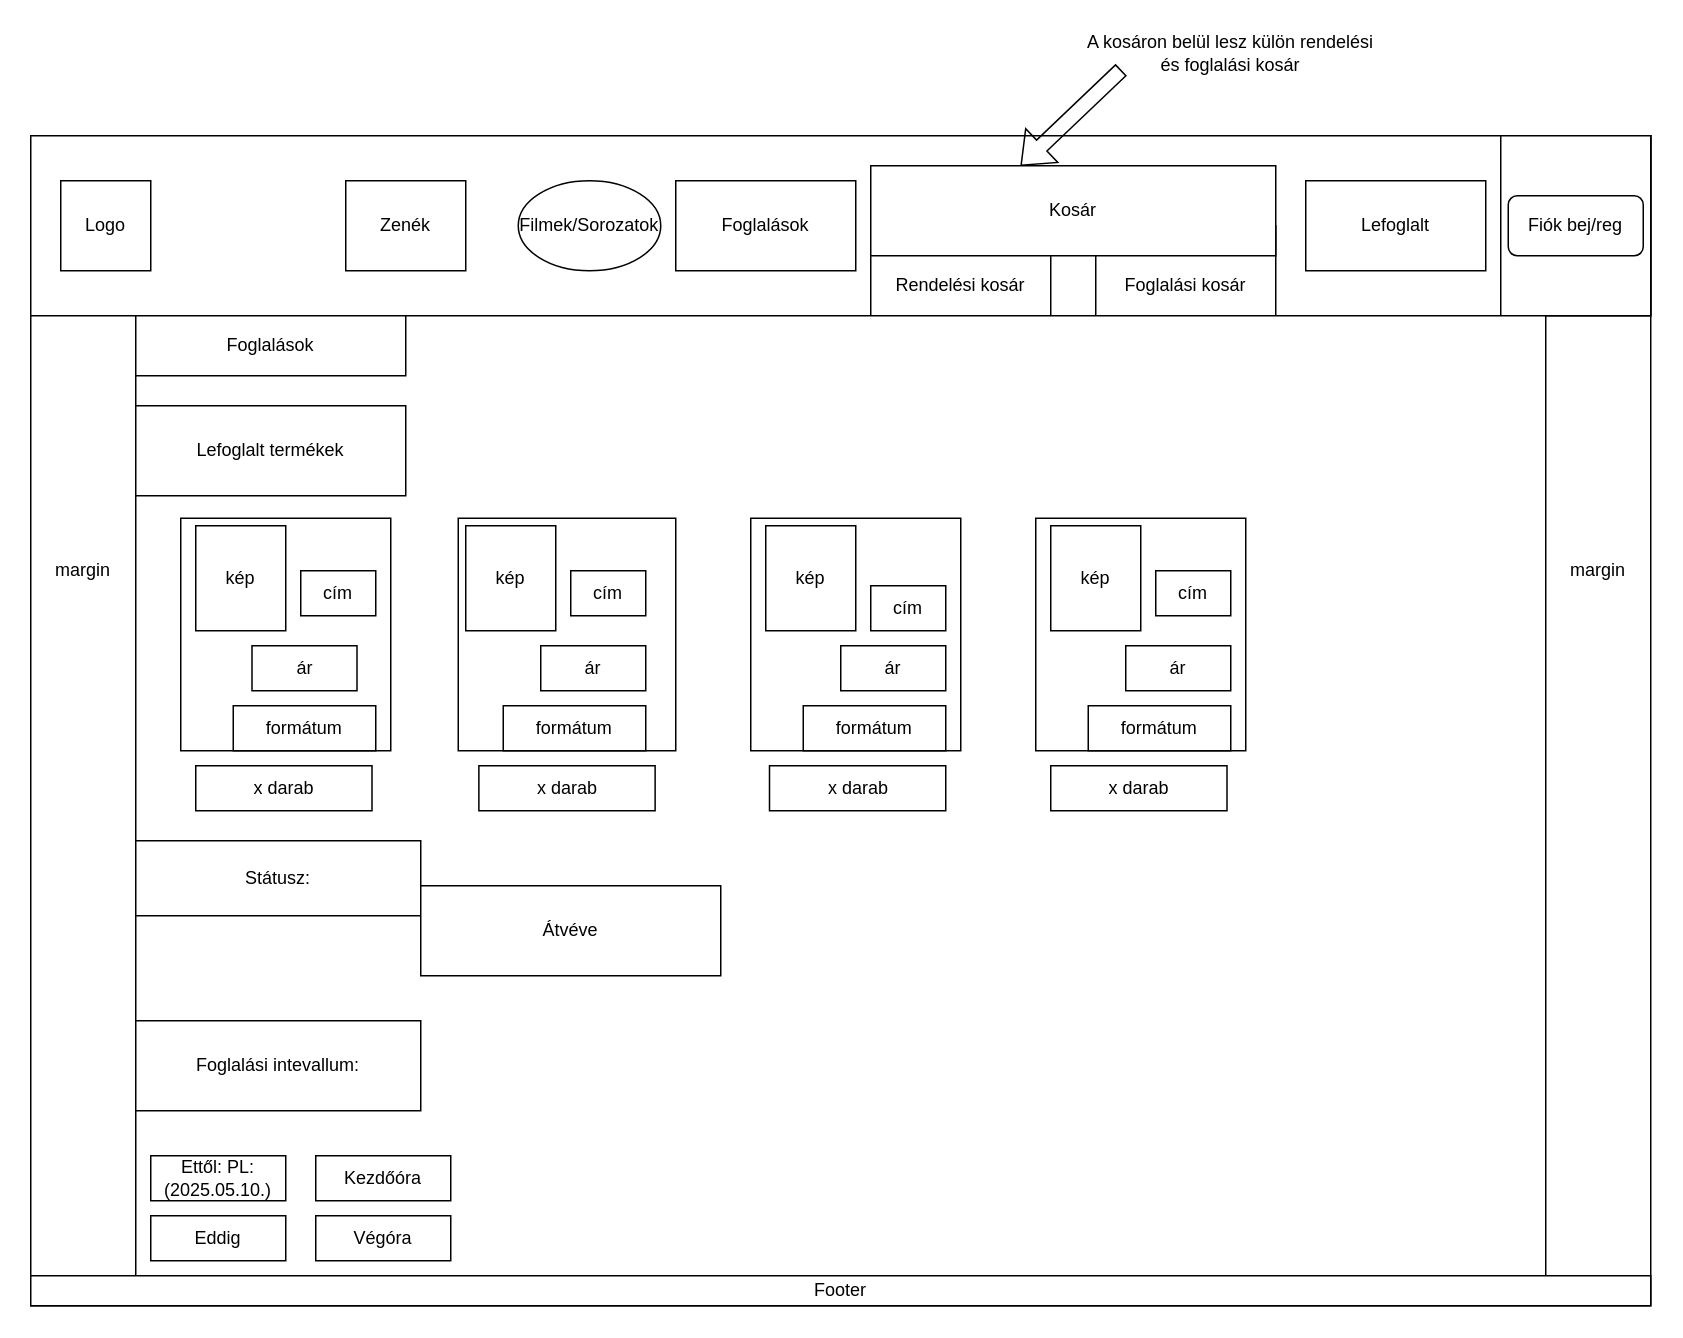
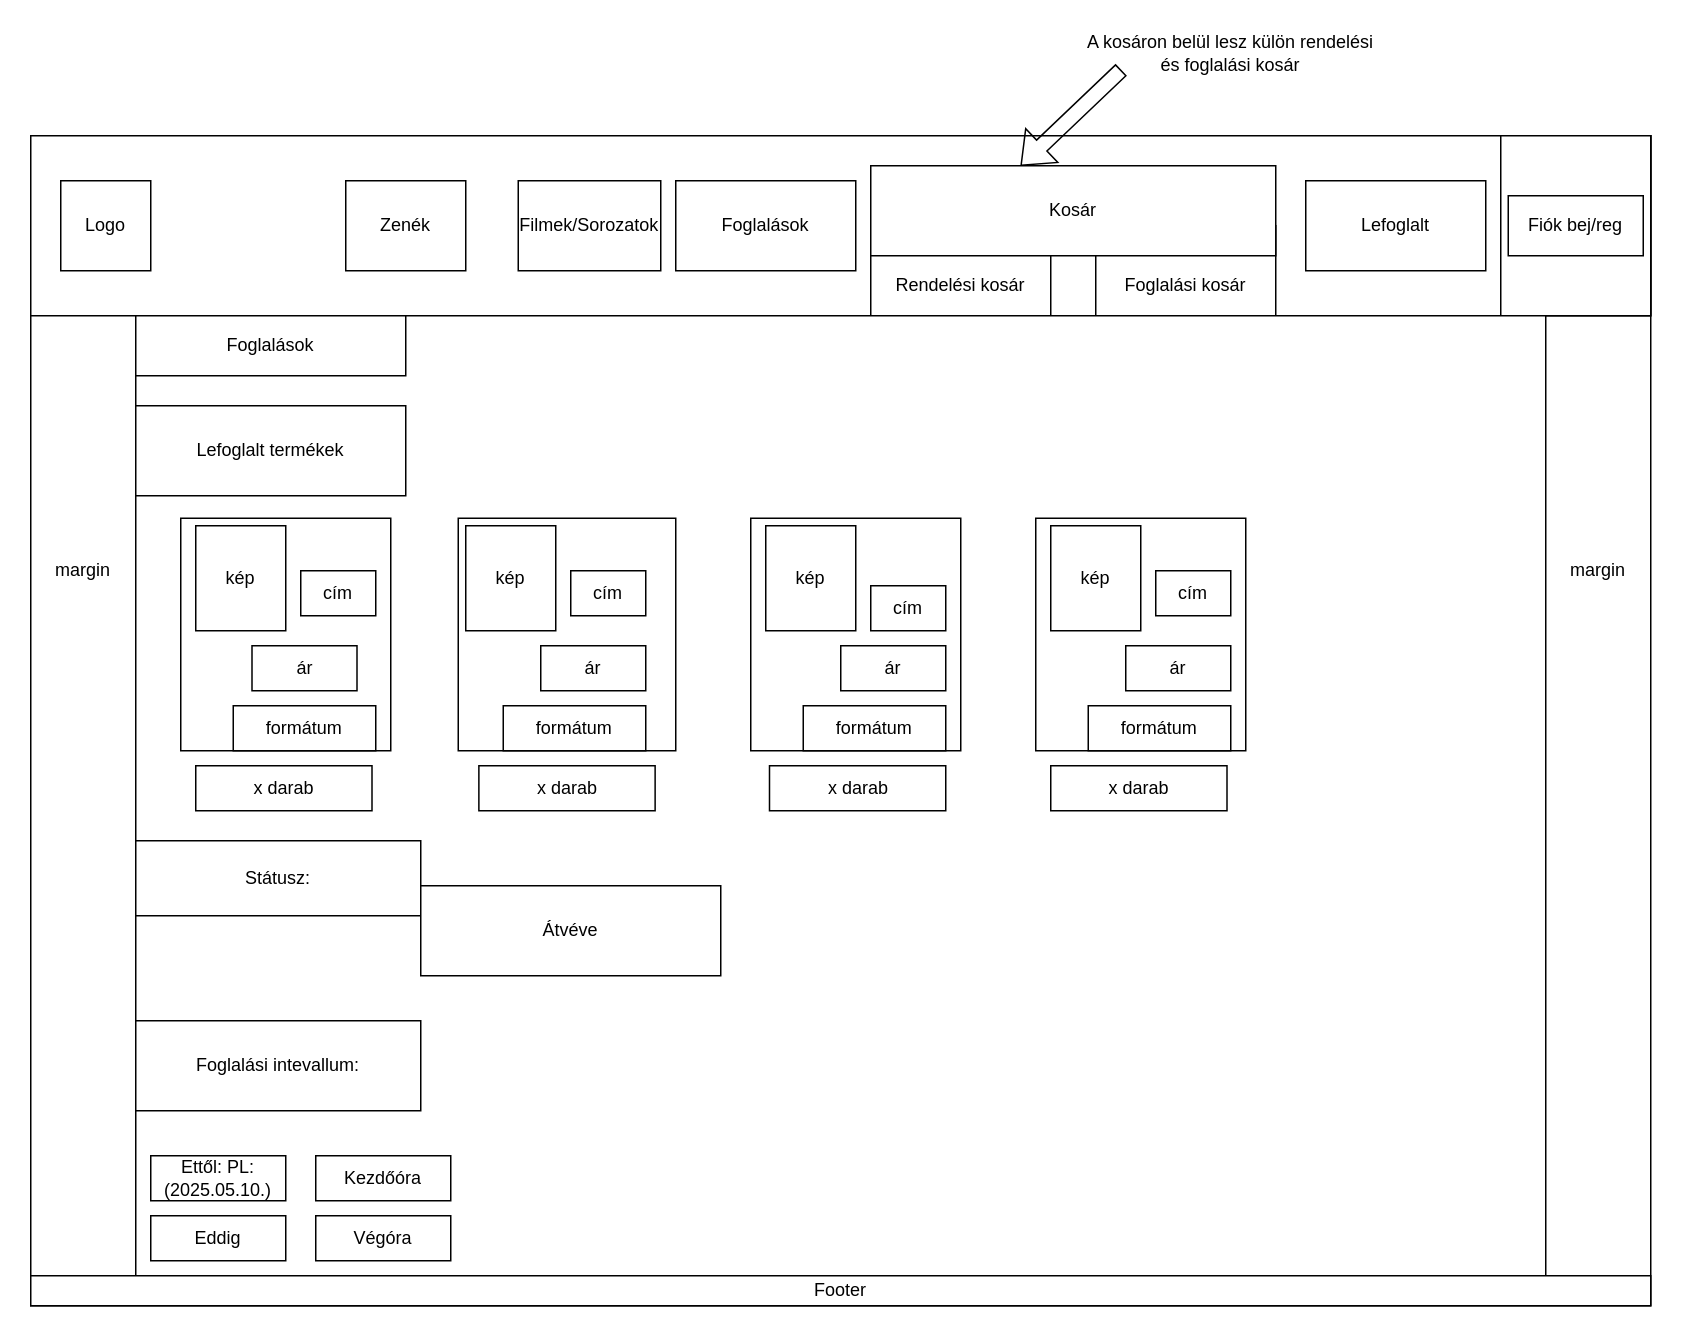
node "Filmek/Sorozatok": shape ellipse -> rectangle
node "Fiók bej/reg": shape rounded rectangle -> rectangle
